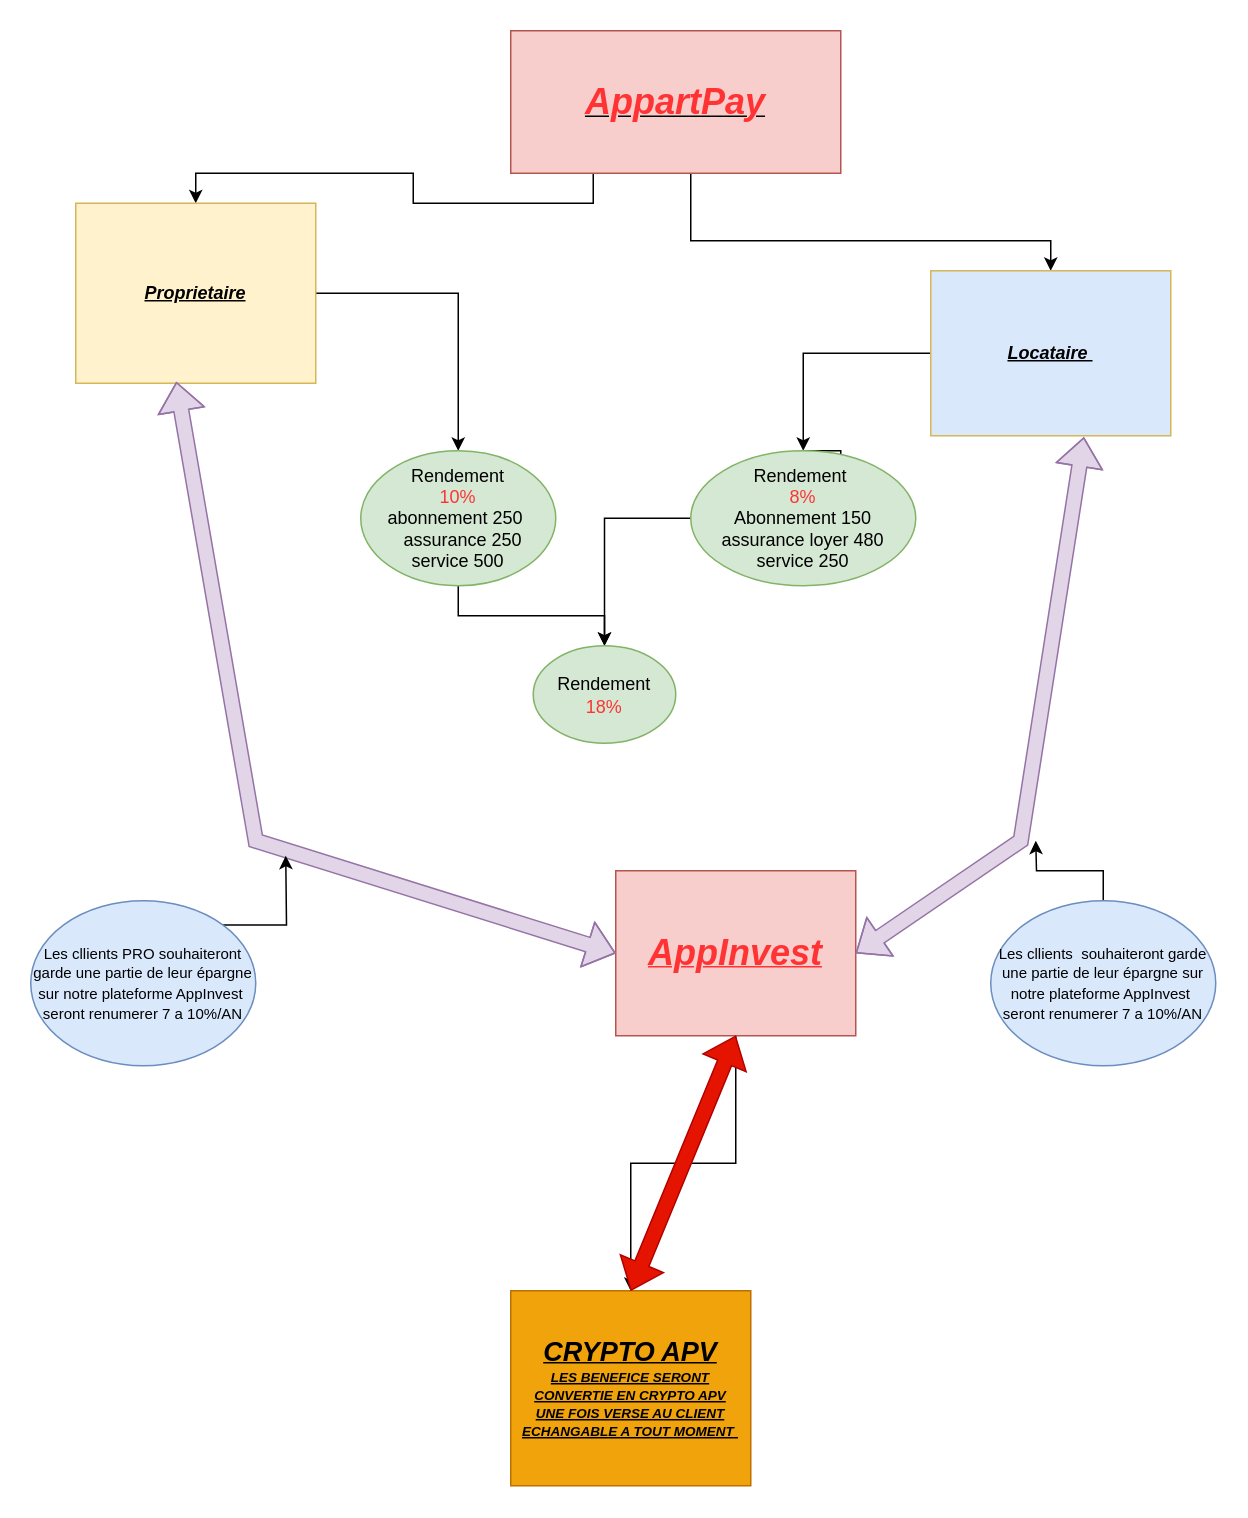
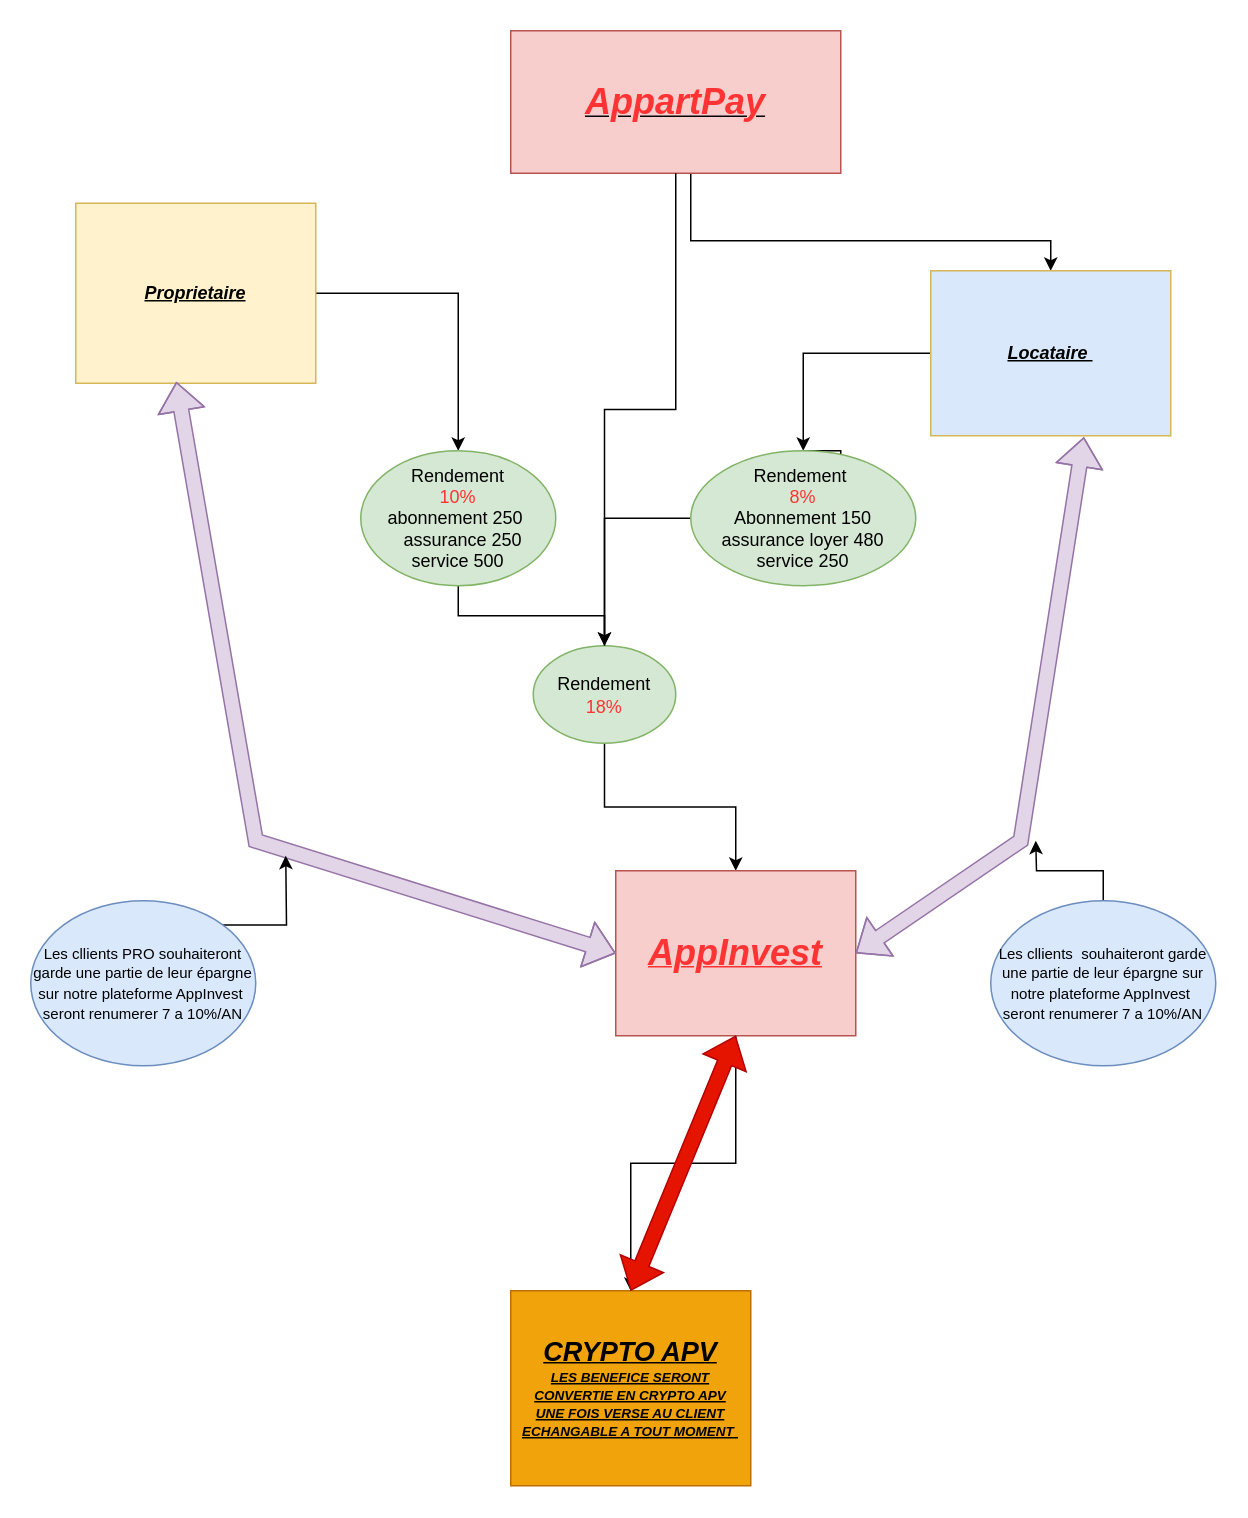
edge "AppartPay" -> "Proprietaire": removed
edge "AppartPay" -- "Rendement 18%": added
edge "Rendement 18%" -> "AppInvest": added
